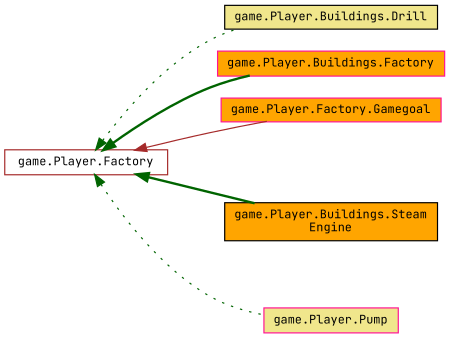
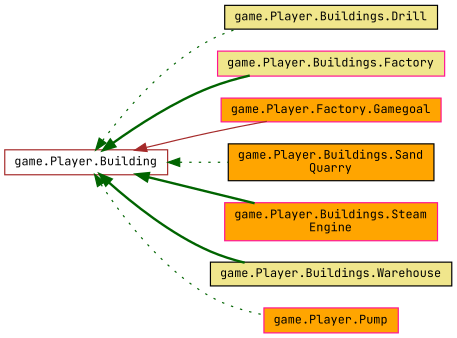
node "game.Player.Buildings.Factory": fillcolor orange -> khaki
node "game.Player.Factory": label "game.Player.Factory" -> "game.Player.Building"
node "game.Player.Buildings.Sand Quarry": added
node "game.Player.Buildings.Steam Engine": color black -> deeppink
node "game.Player.Buildings.Warehouse": added
node "game.Player.Pump": fillcolor khaki -> orange
